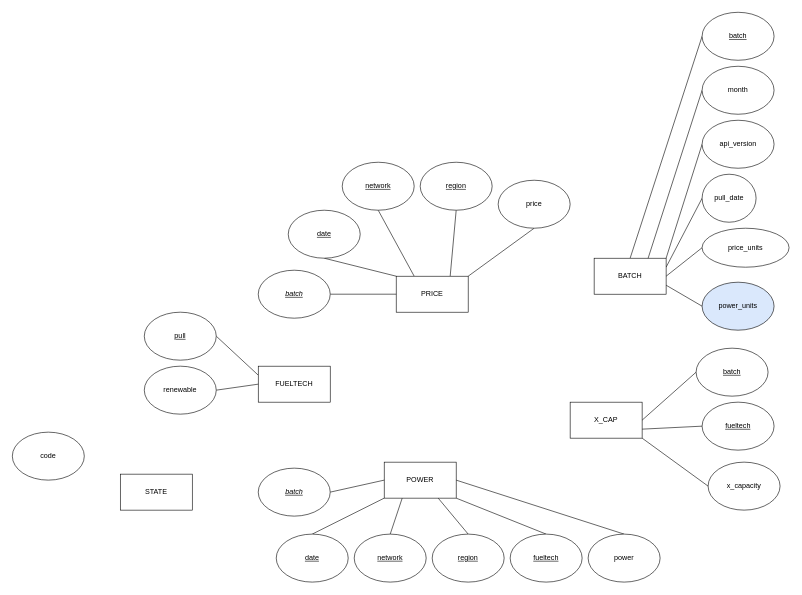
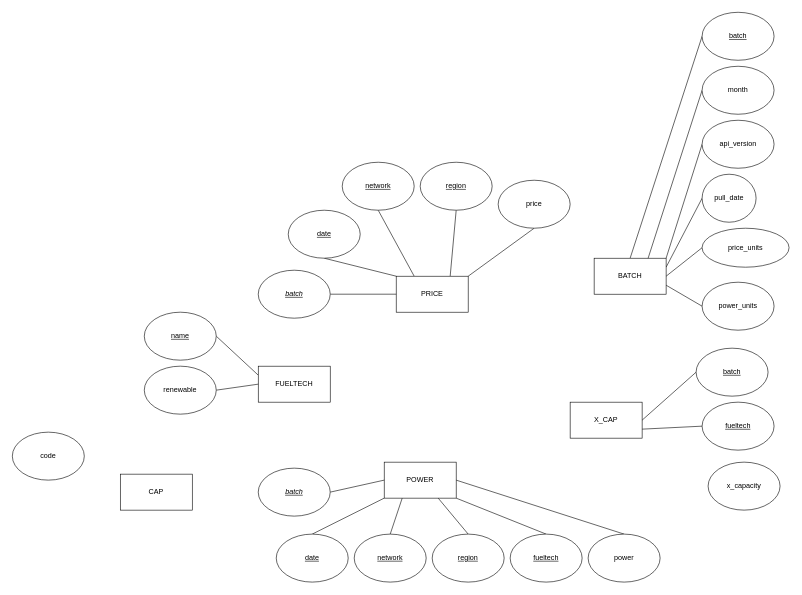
node "power_units": fillcolor #dae8fc -> #ffffff
node "pull": label "pull" -> "name"
edge "X_CAP" -- "x_capacity": removed
node "STATE": label "STATE" -> "CAP"
